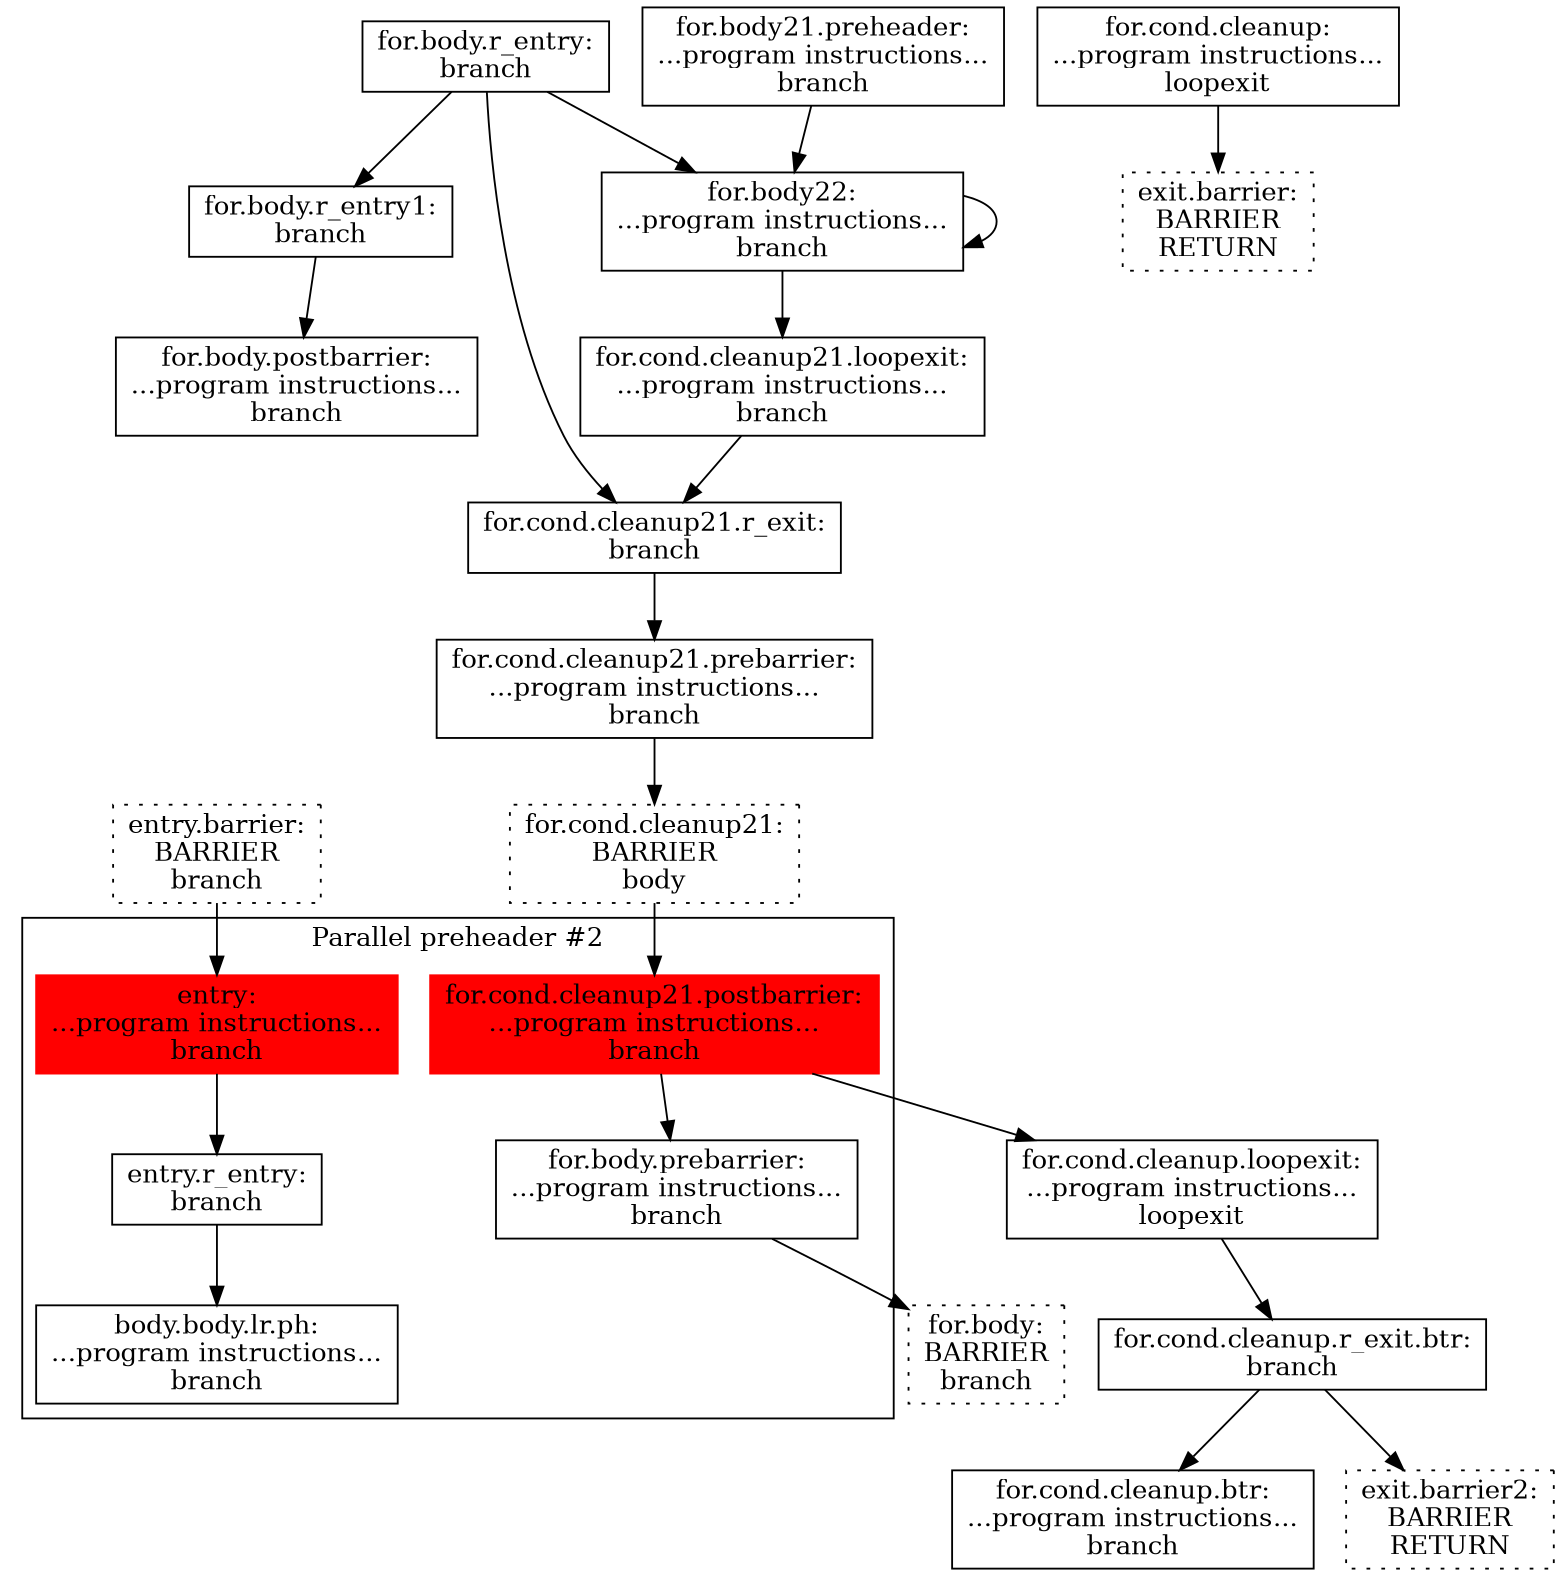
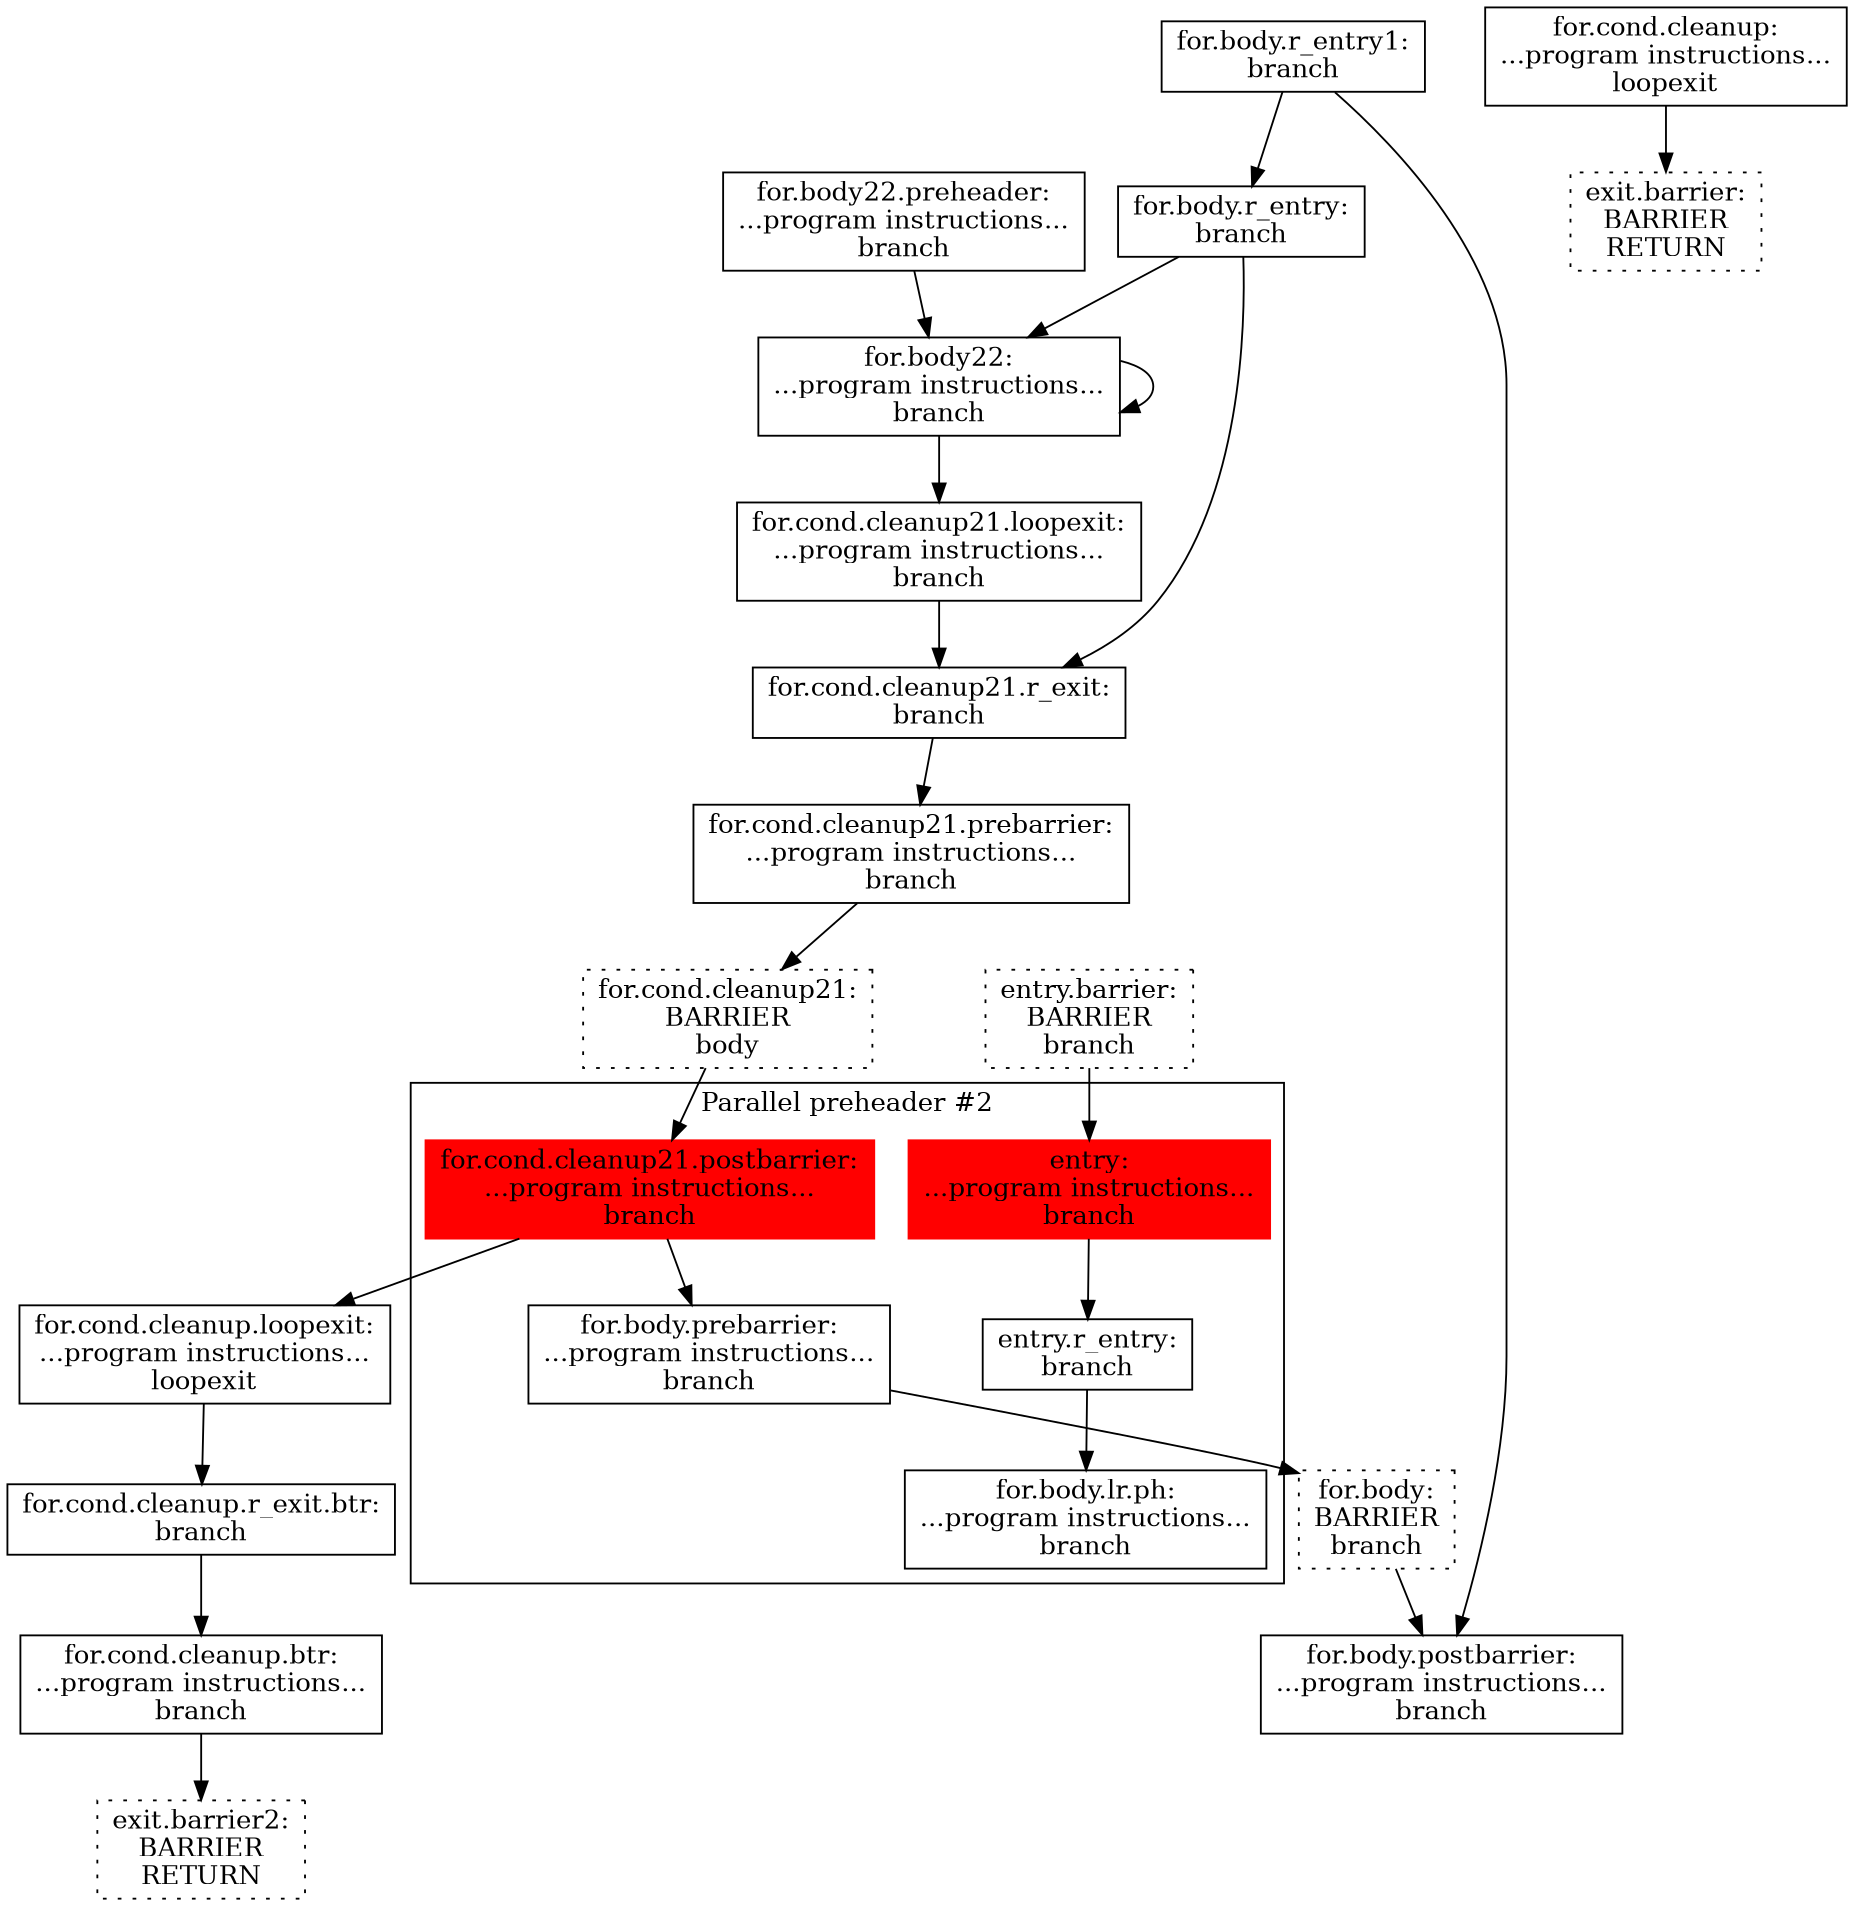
node "for.body21.preheader: ...program instructions... branch": label "for.body21.preheader: ...program instructions... branch" -> "for.body22.preheader: ...program instructions... branch"
edge "for.body.r_entry: branch" -> "for.body.r_entry1: branch": reversed
node "body.body.lr.ph: ...program instructions... branch": label "body.body.lr.ph: ...program instructions... branch" -> "for.body.lr.ph: ...program instructions... branch"
edge "for.cond.cleanup.r_exit.btr: branch" -> "exit.barrier2: BARRIER RETURN": now "for.cond.cleanup.btr: ...program instructions... branch" -> "exit.barrier2: BARRIER RETURN"
edge "for.body: BARRIER branch" -> "for.body.postbarrier: ...program instructions... branch": added
